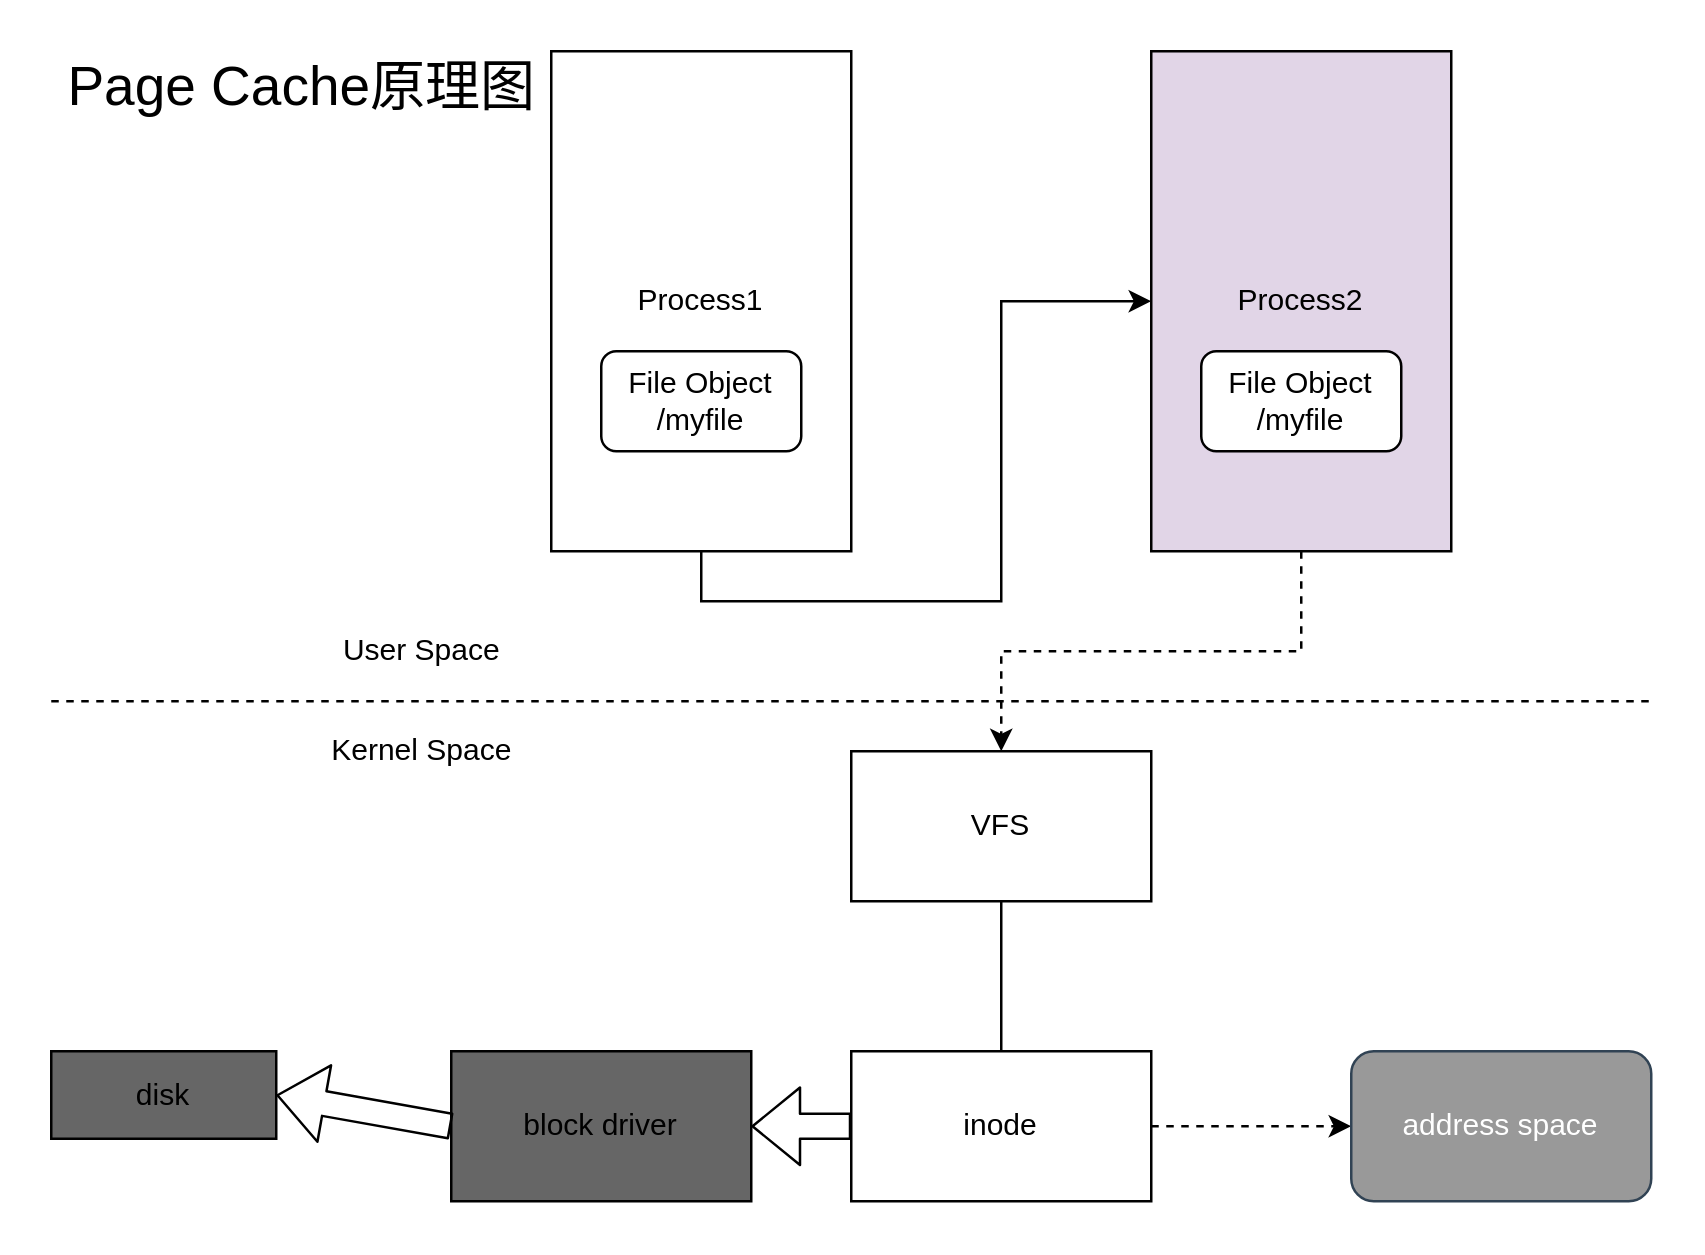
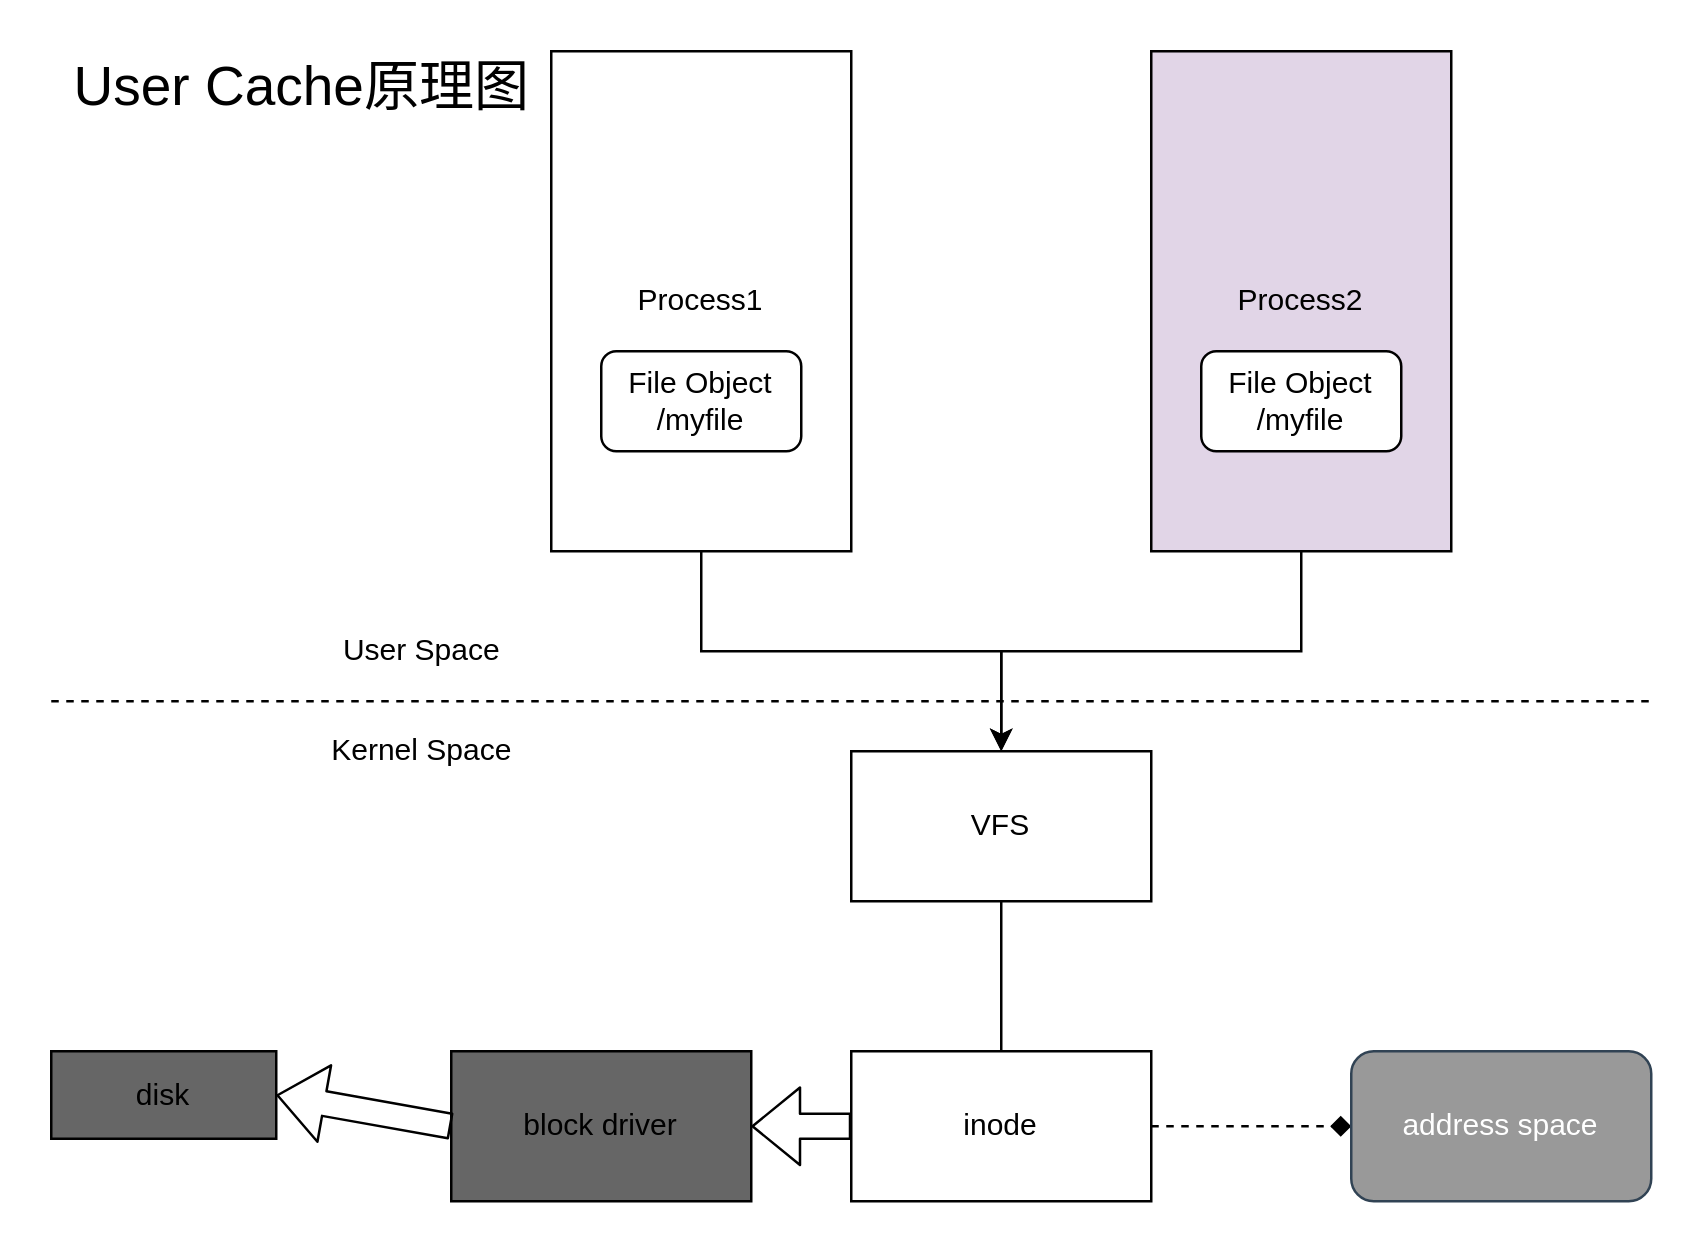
node "Page Cache原理图": label "Page Cache原理图" -> "User Cache原理图"
edge "Process1" -> "Process2": now "Process1" -> "VFS"
edge "Process2" -> "VFS": style dashed -> solid
edge "inode" -> "address space": arrowhead classic -> diamond
